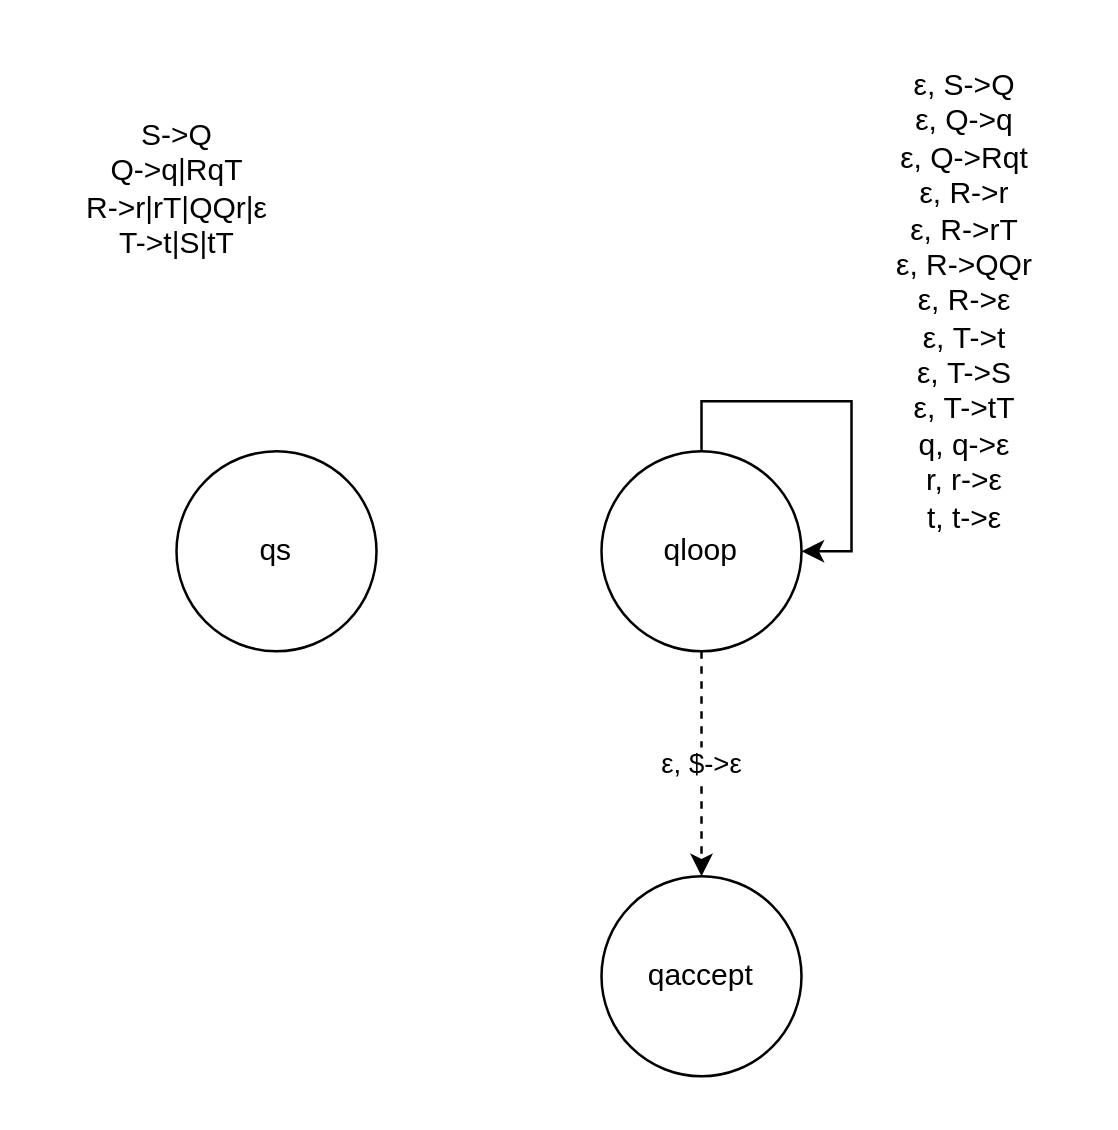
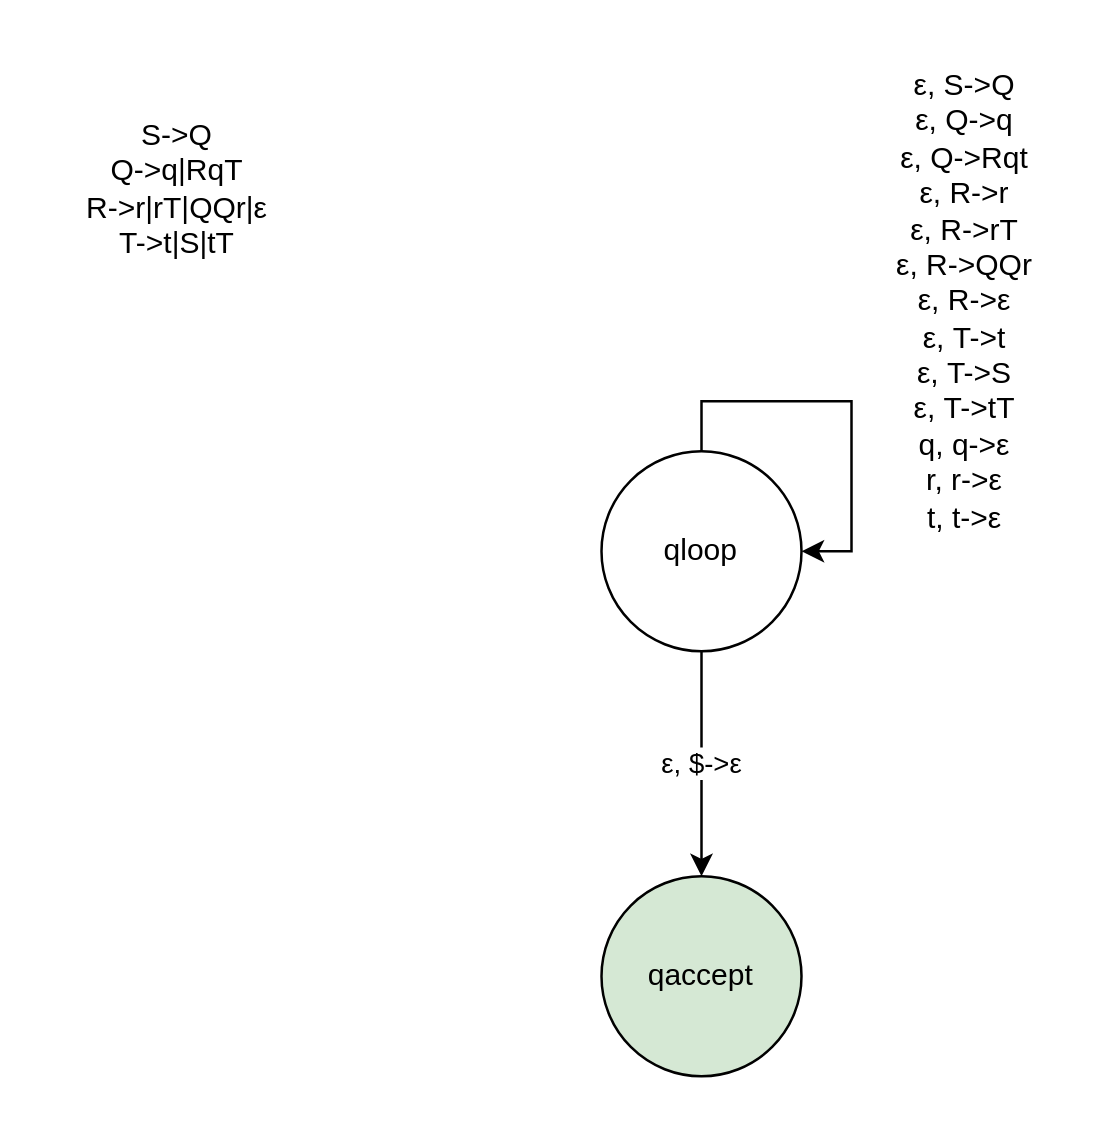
node "qs": removed
edge "qloop" -> "qaccept": style dashed -> solid
node "qaccept": fillcolor #ffffff -> #d5e8d4
